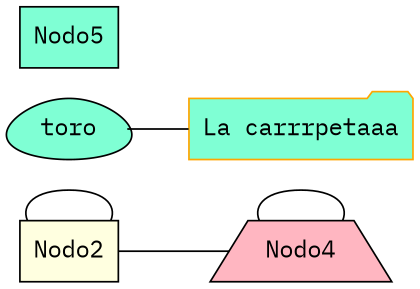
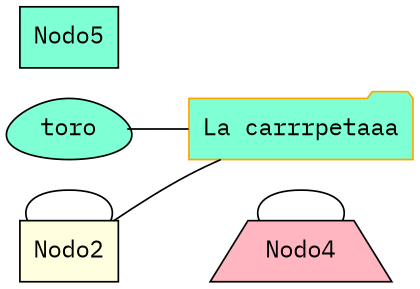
edge "Nodo2" -- "Nodo4": now "Nodo2" -- "La carrrpetaaa"
